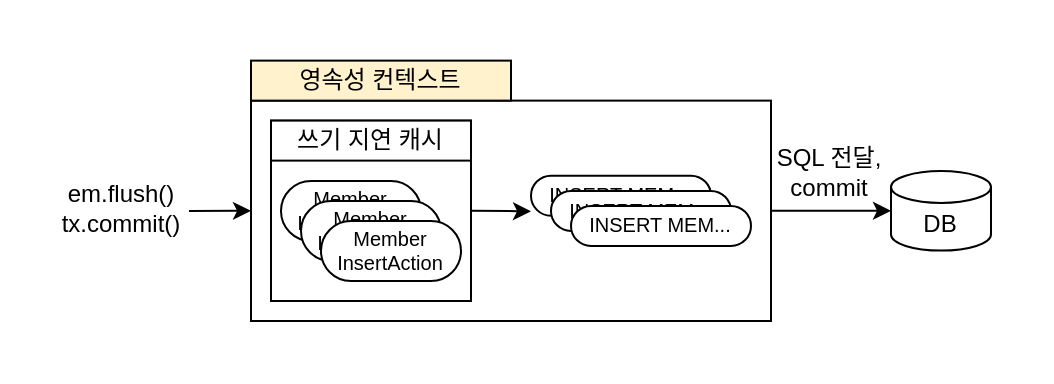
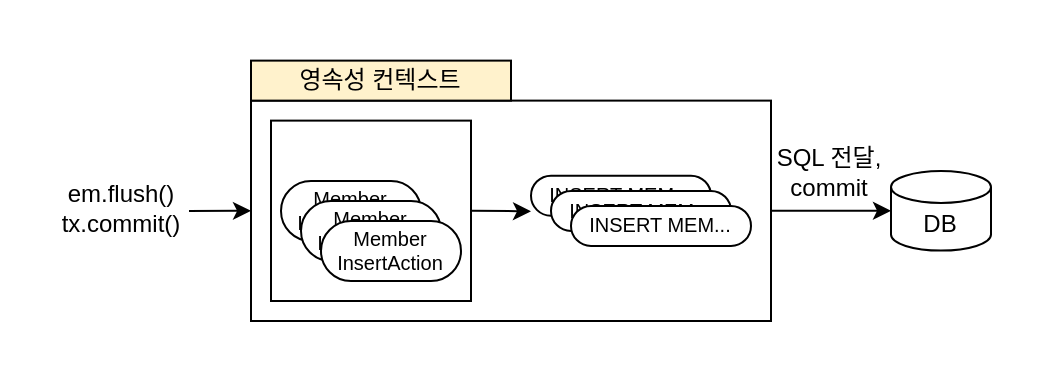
node "쓰기 지연 캐시": removed
